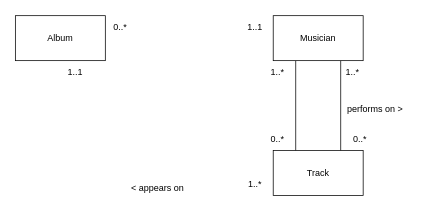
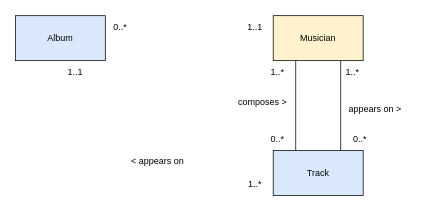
node "Album": fillcolor #ffffff -> #dae8fc
node "Musician": fillcolor #ffffff -> #fff2cc
node "composes >": added
node "performs on >": label "performs on >" -> "appears on >"
node "Track": fillcolor #ffffff -> #dae8fc
node "< appears on": moved (158, 188) -> (158, 162)
